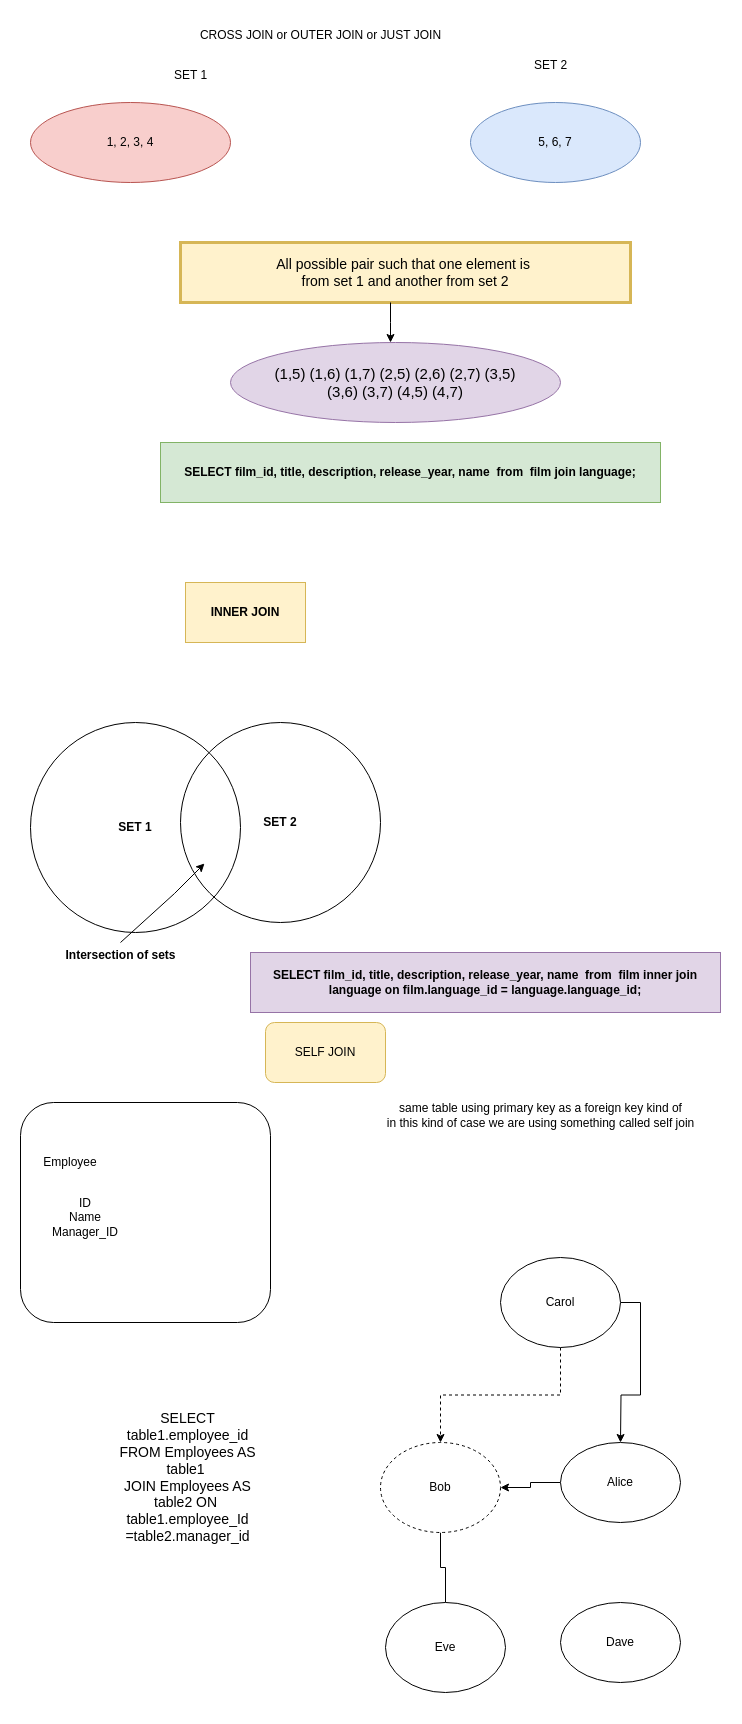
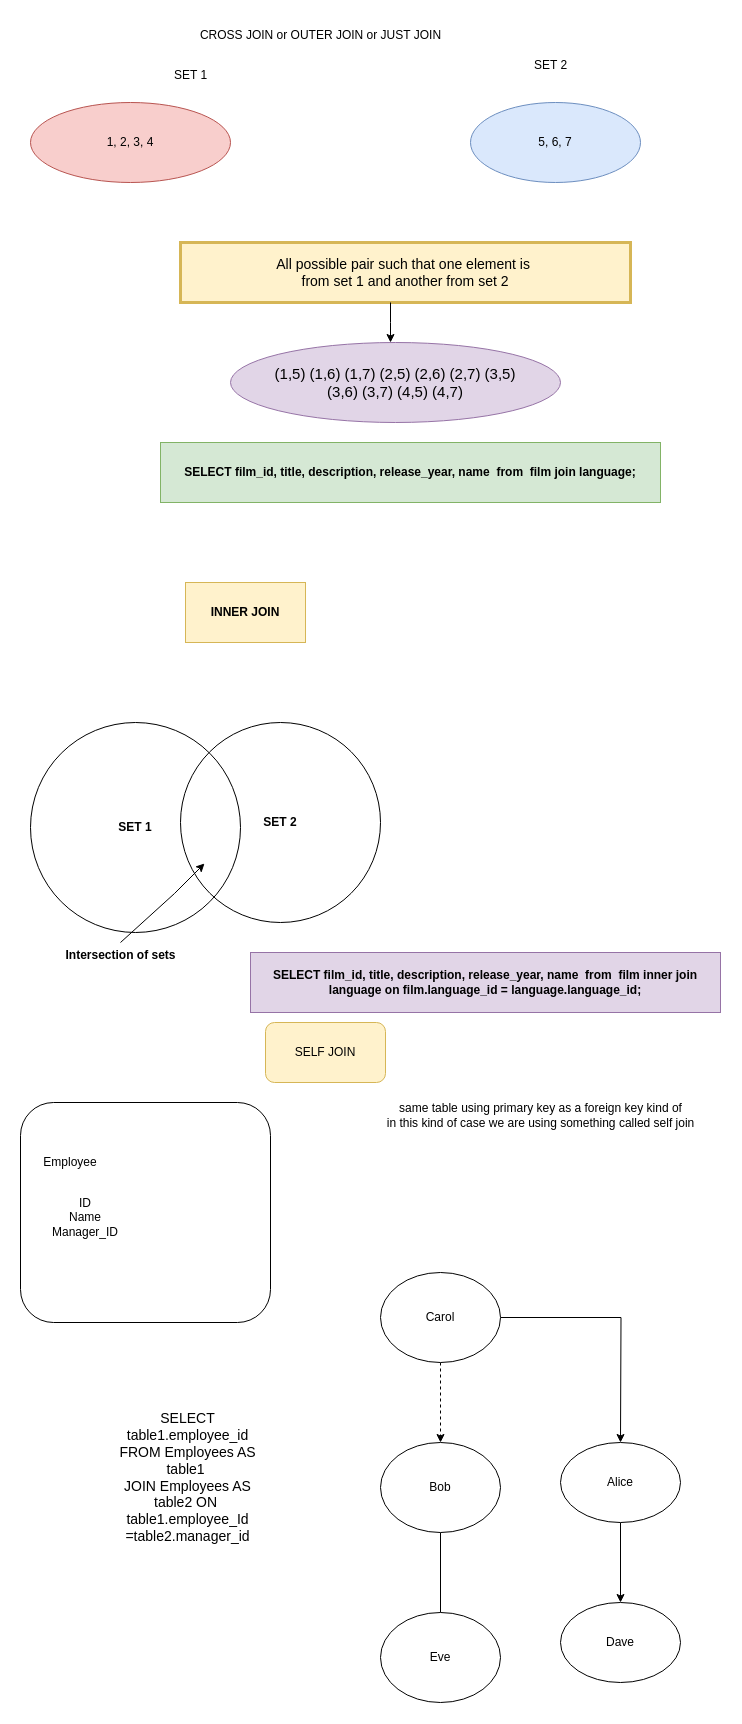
node "Carol": moved (561, 1303) -> (441, 1318)
edge "Alice" -> "Bob": now "Alice" -> "Dave"
node "Bob": style dashed -> solid
node "Eve": moved (446, 1648) -> (441, 1658)
